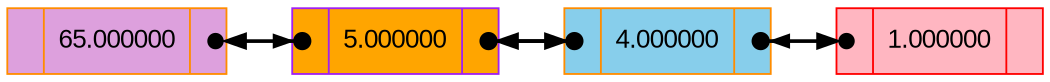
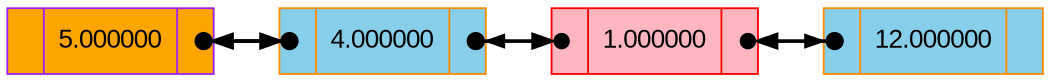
node "65.000000": removed
node "12.000000": added
